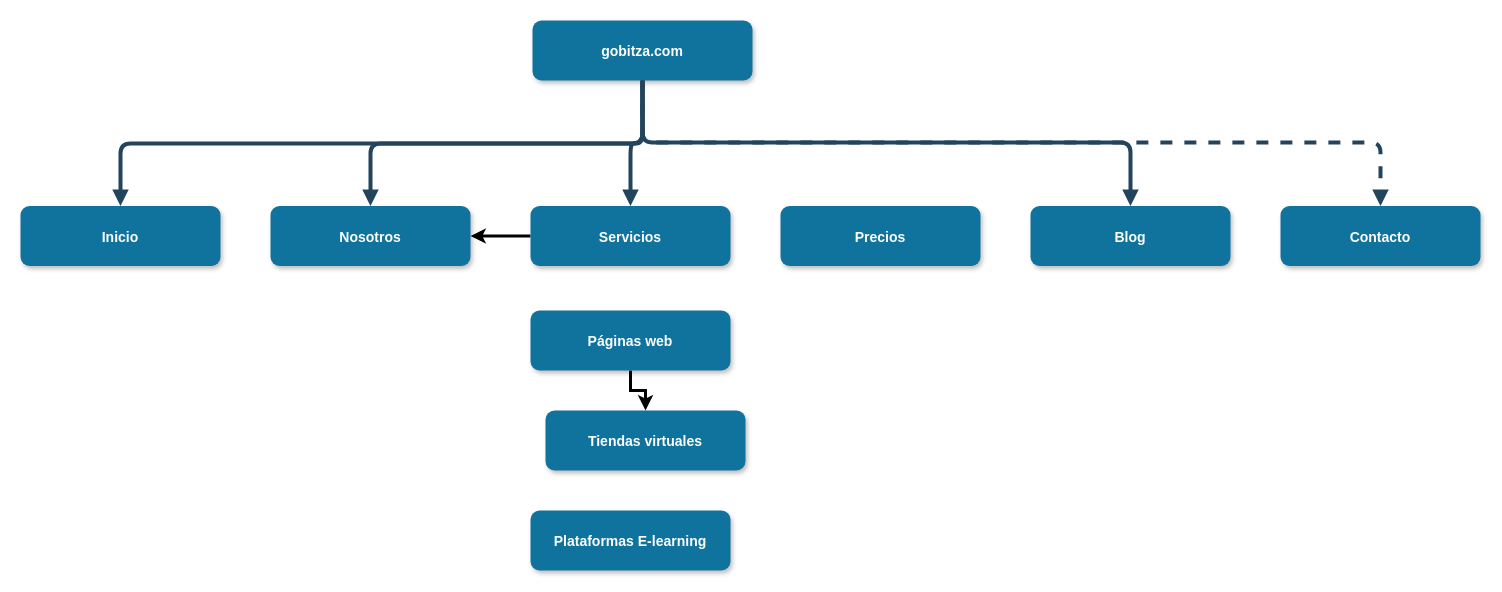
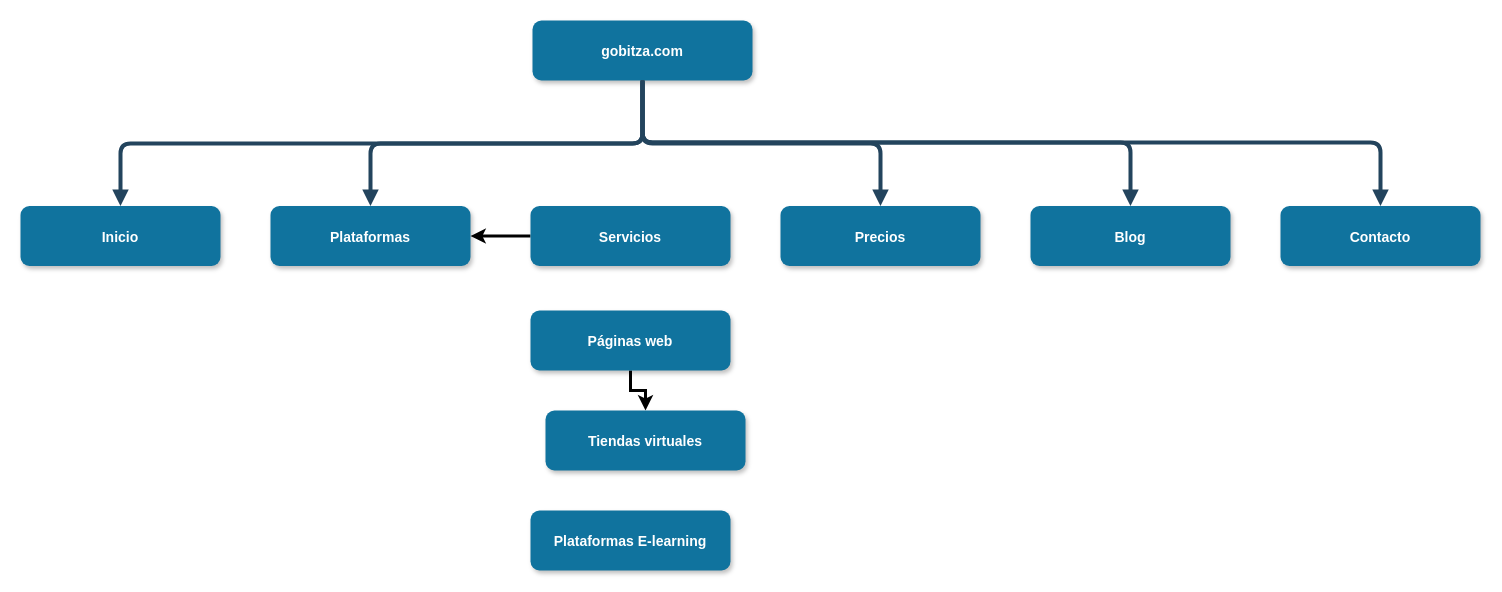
edge "gobitza.com" -> "Contacto": style dashed -> solid
edge "gobitza.com" -> "Servicios": now "gobitza.com" -> "Precios"
node "Nosotros": label "Nosotros" -> "Plataformas"
